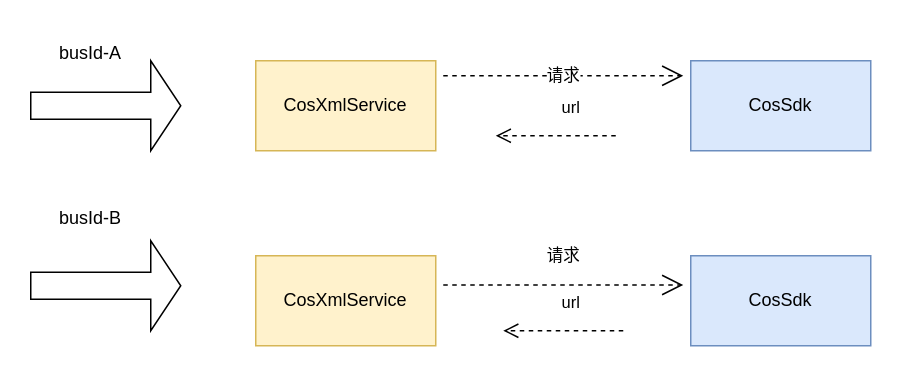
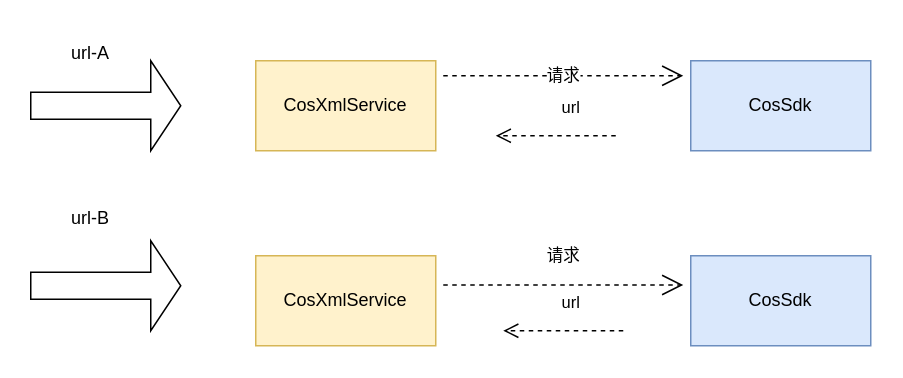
node "busId-A": label "busId-A" -> "url-A"
node "busId-B": label "busId-B" -> "url-B"
